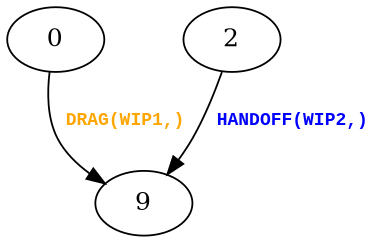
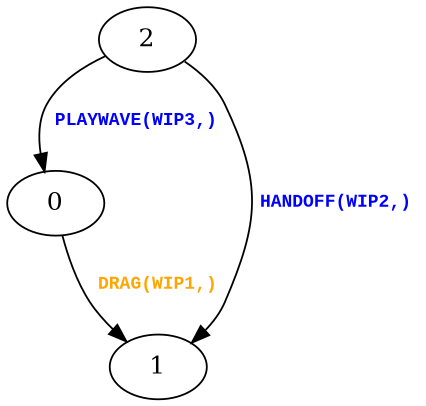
edge "2" -> "0": added, label "PLAYWAVE(WIP3,)"
node "9": label "9" -> "1"
